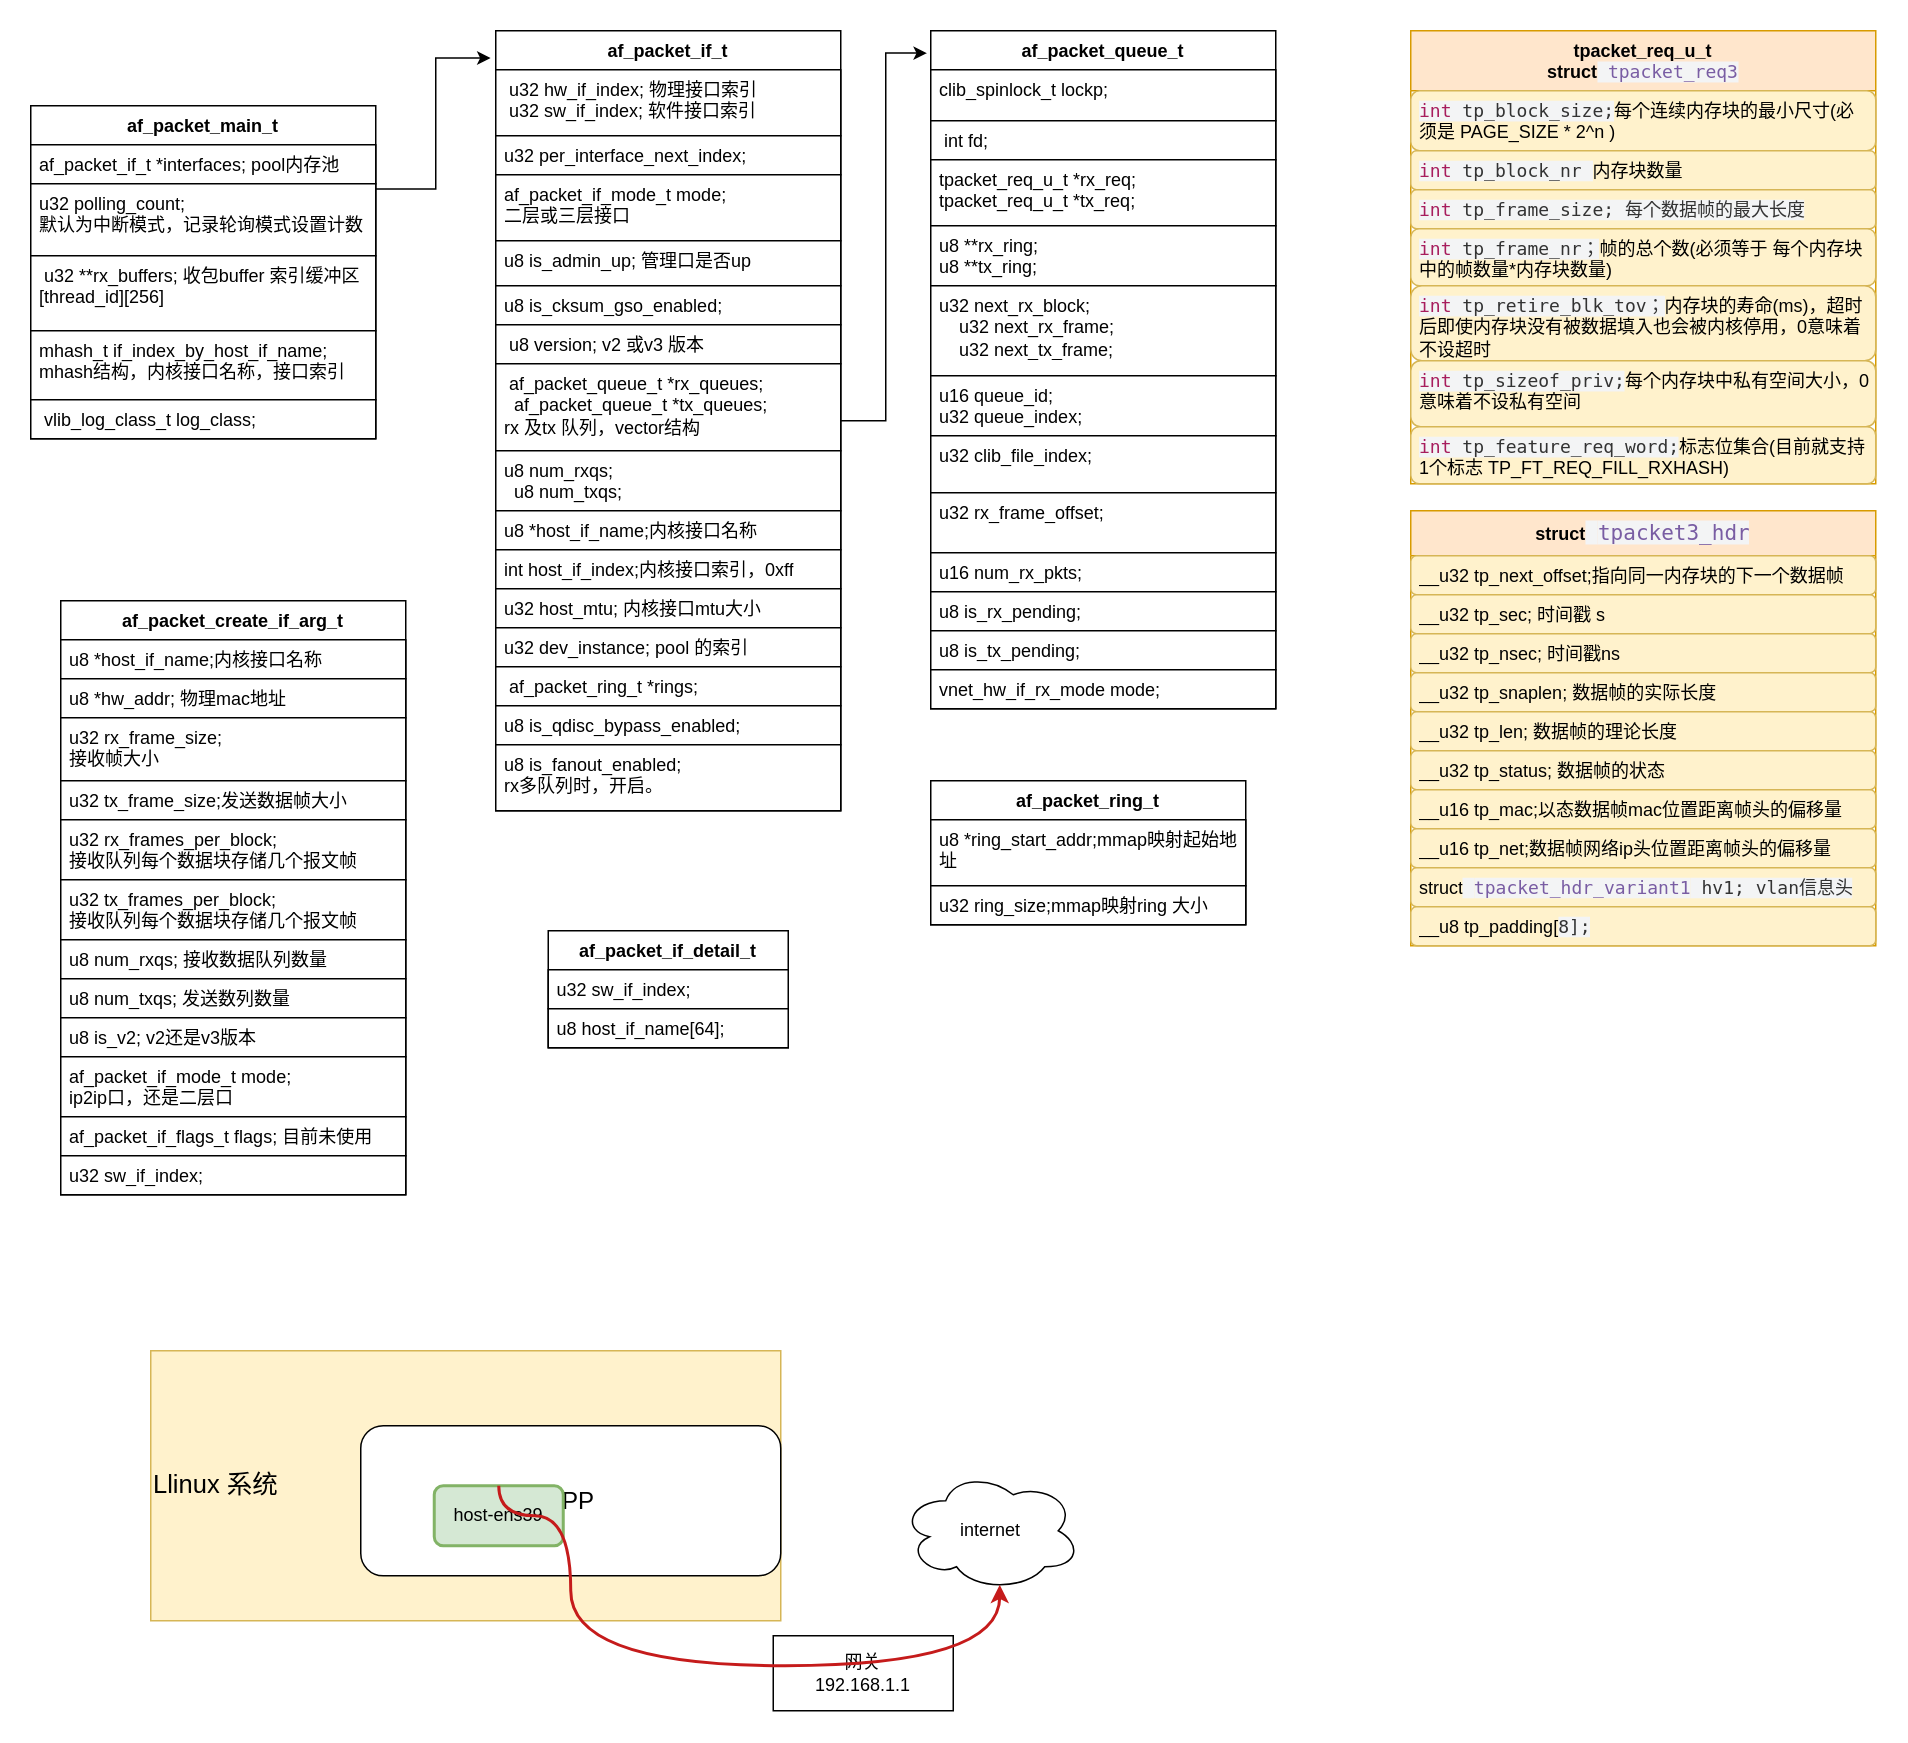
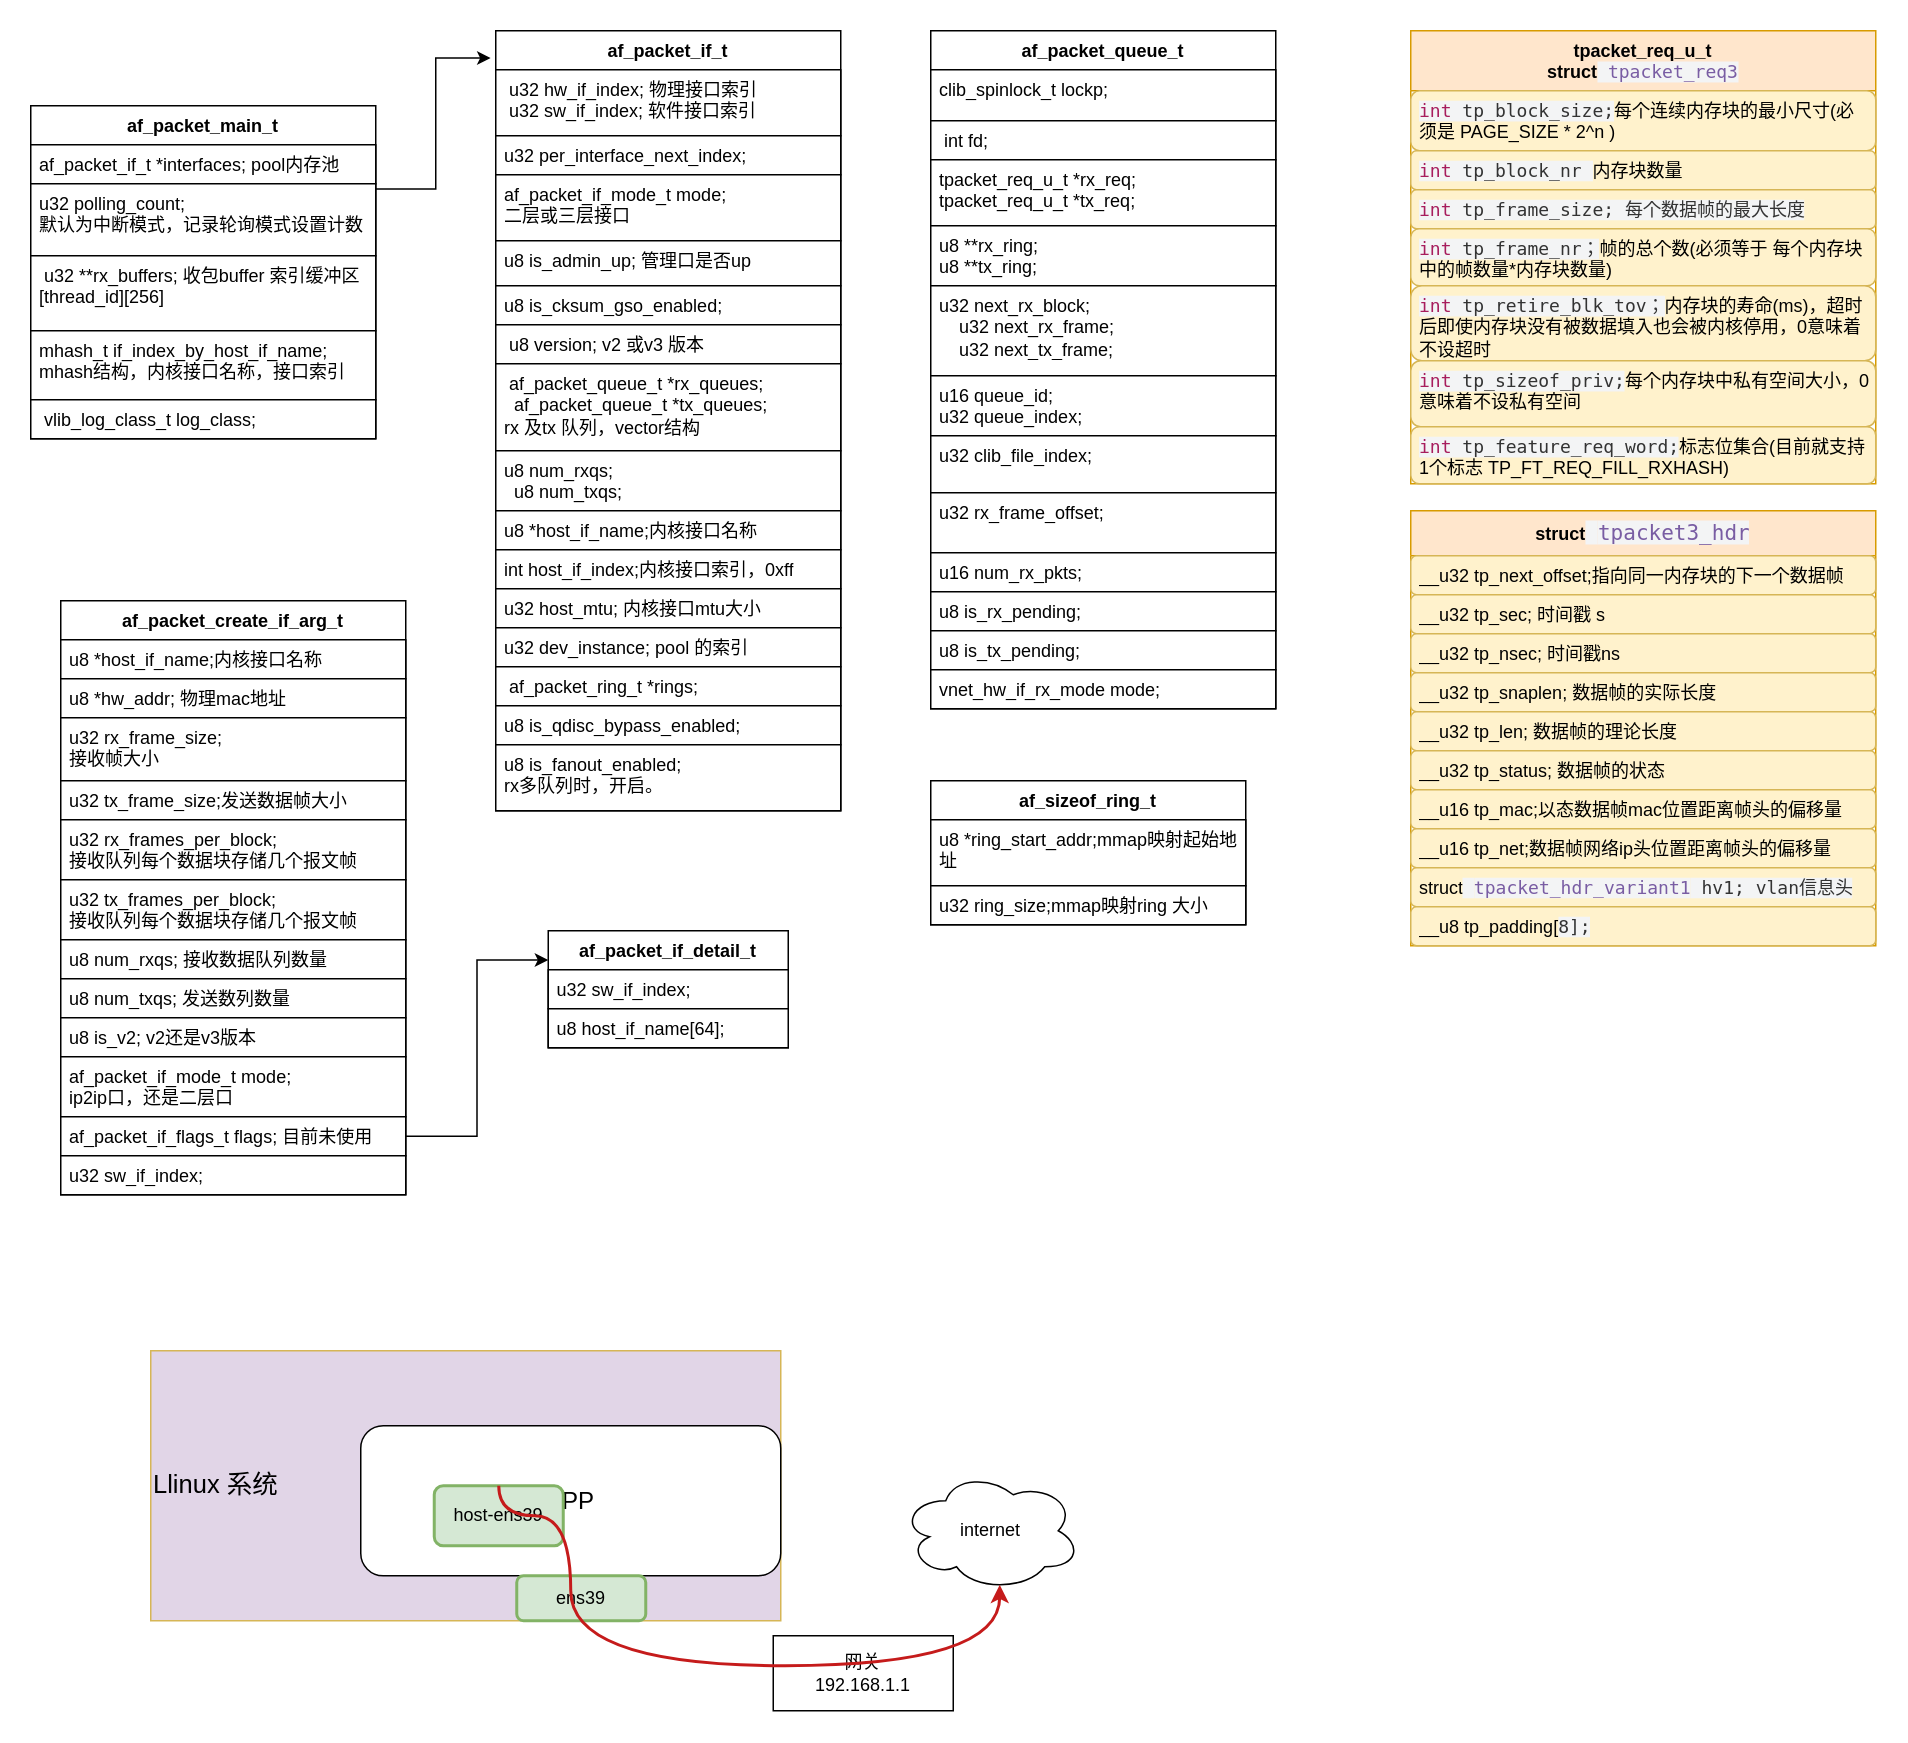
edge "af_packet_if_t" -> "af_packet_queue_t": removed
node "af_packet_ring_t": label "af_packet_ring_t" -> "af_sizeof_ring_t"
edge "af_packet_if_flags_t flags; 目前未使用" -> "af_packet_if_detail_t": added
node "Llinux 系统": fillcolor #fff2cc -> #e1d5e7
node "ens39": added
